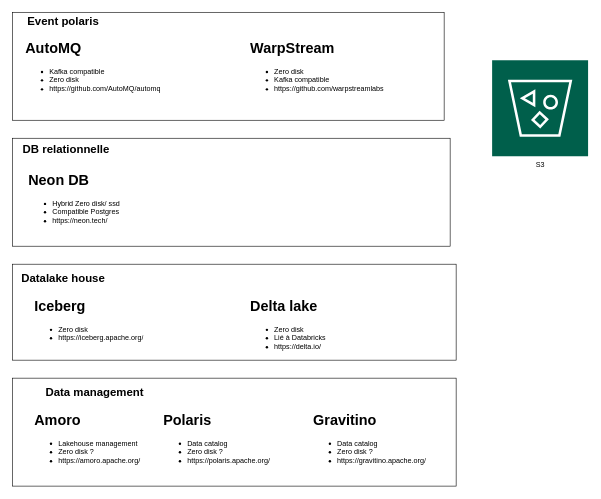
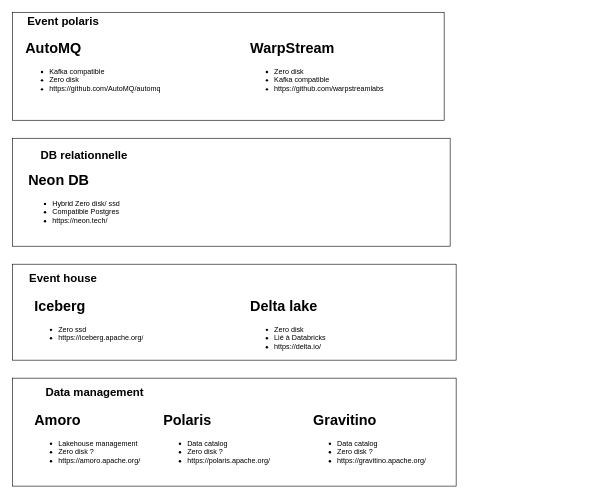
node "S3": removed
node "DB relationnelle": moved (66, 150) -> (84, 156)
node "Datalake house": label "Datalake house" -> "Event house"
node "Iceberg Zero disk https://iceberg.apache.org/": label "Iceberg Zero disk https://iceberg.apache.org/" -> "Iceberg Zero ssd https://iceberg.apache.org/"
